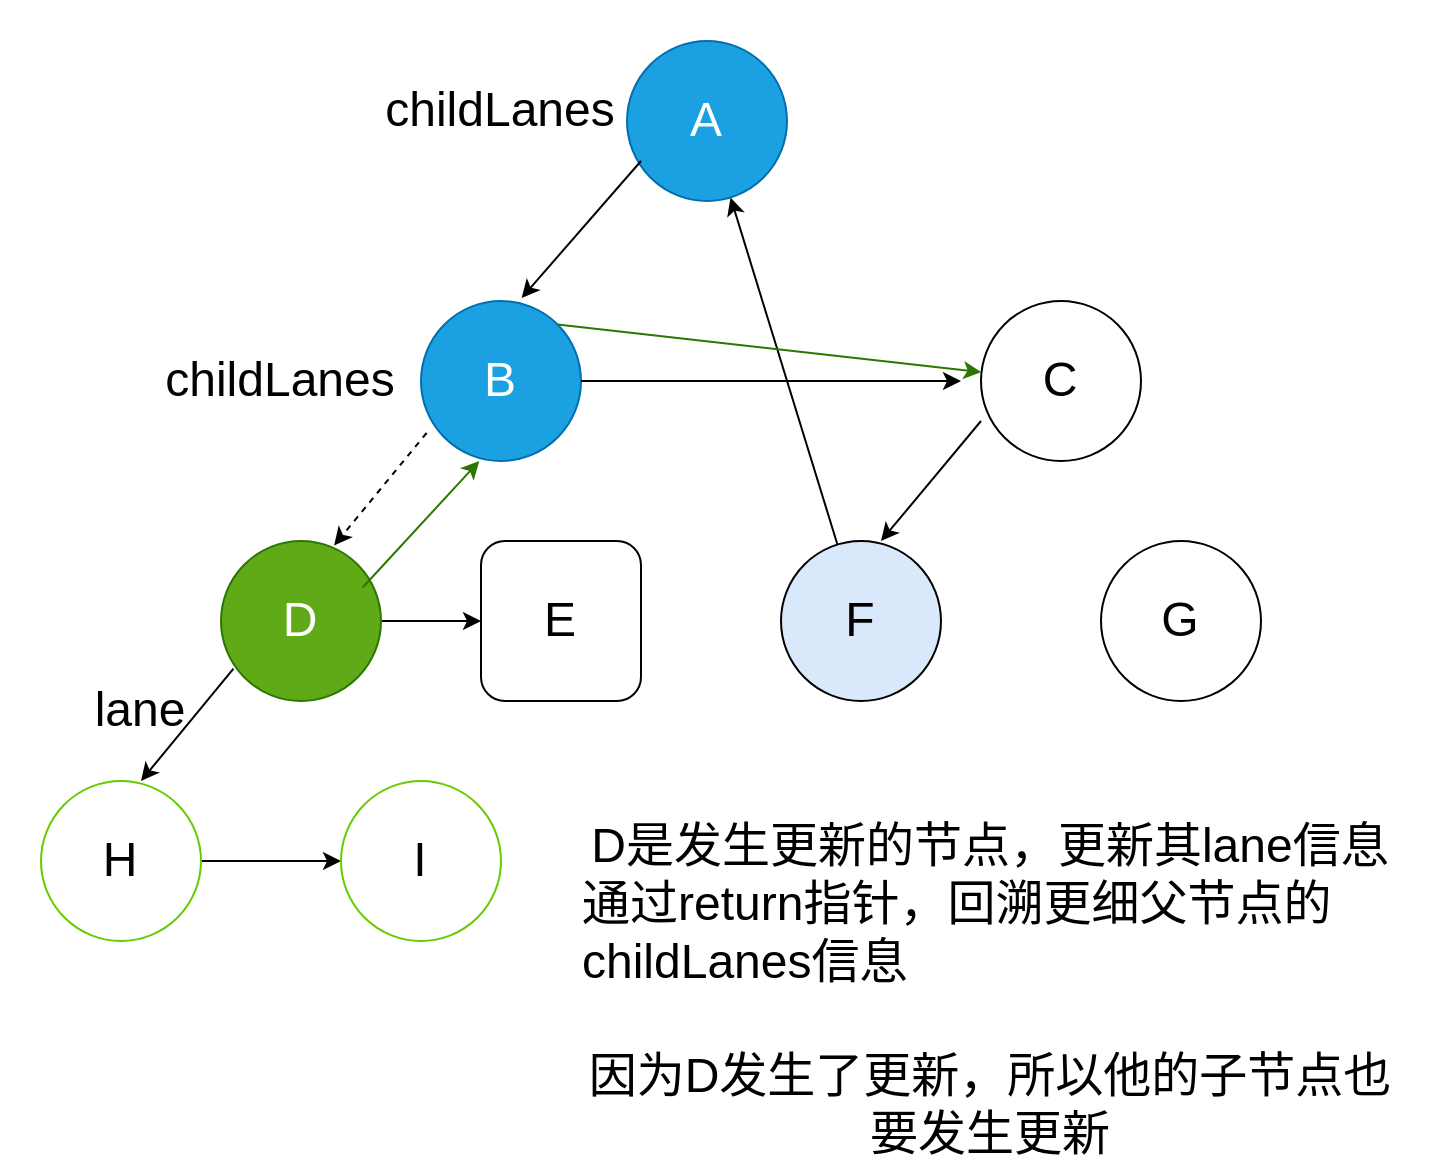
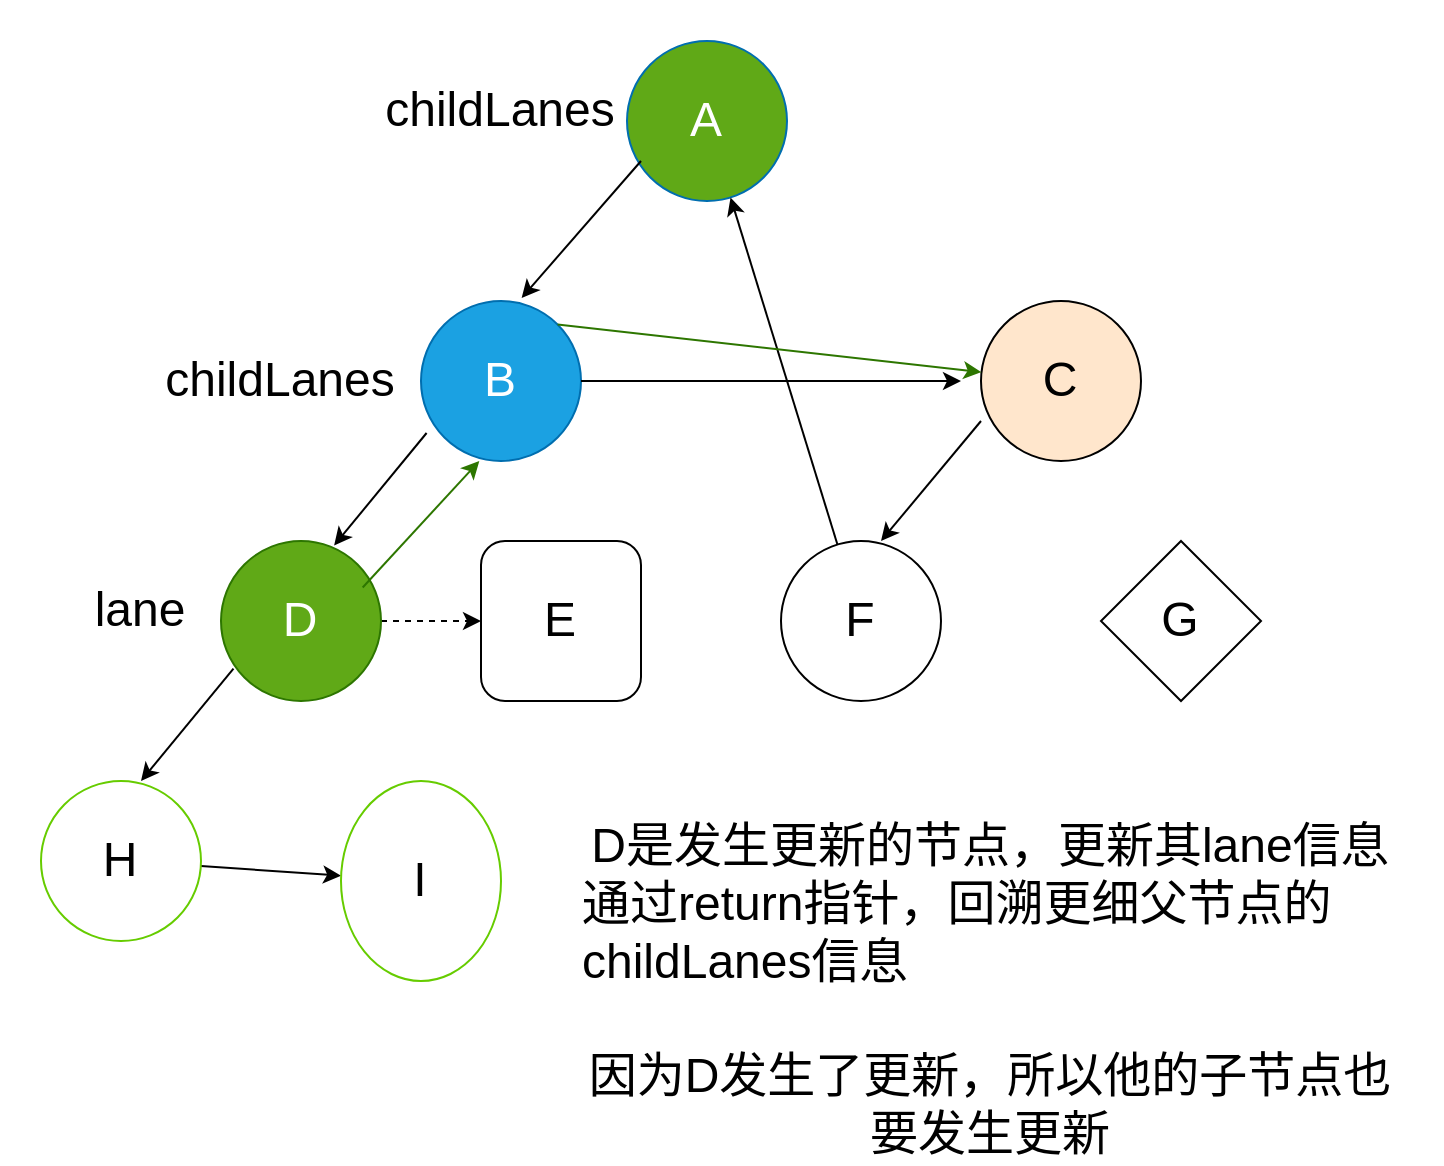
node "A": fillcolor #1ba1e2 -> #60a917
node "C": fillcolor #ffffff -> #ffe6cc
edge "B" -> "D": style dashed -> solid
edge "D" -> "E": style solid -> dashed
node "F": fillcolor #dae8fc -> #ffffff
node "G": shape ellipse -> diamond
node "lane": moved (141, 711) -> (141, 611)
node "I": size 160x160 -> 160x200
